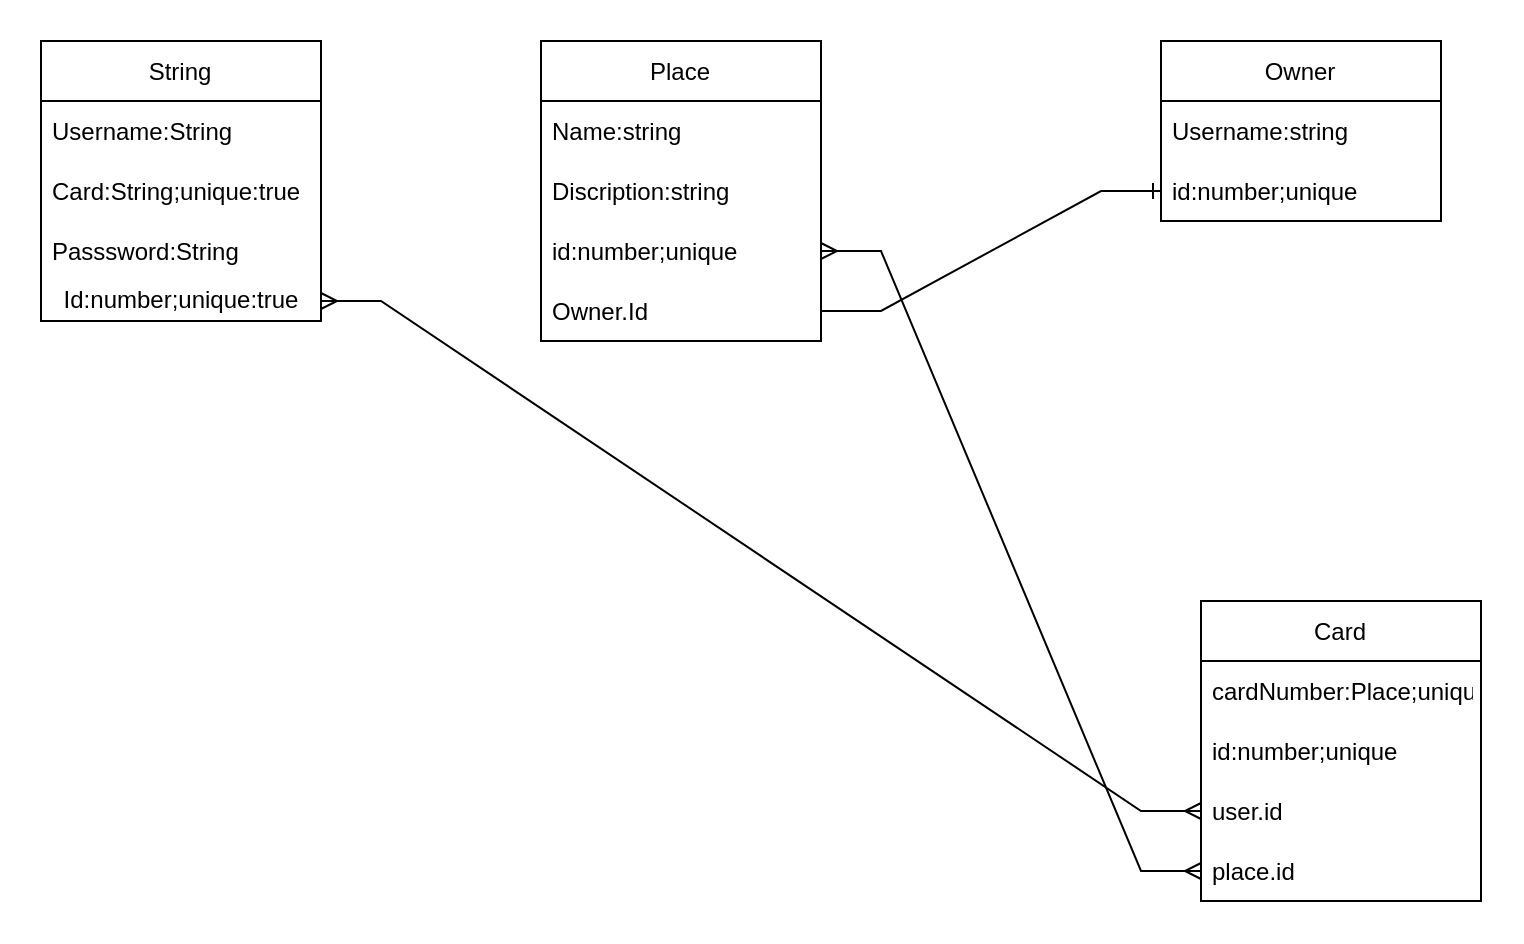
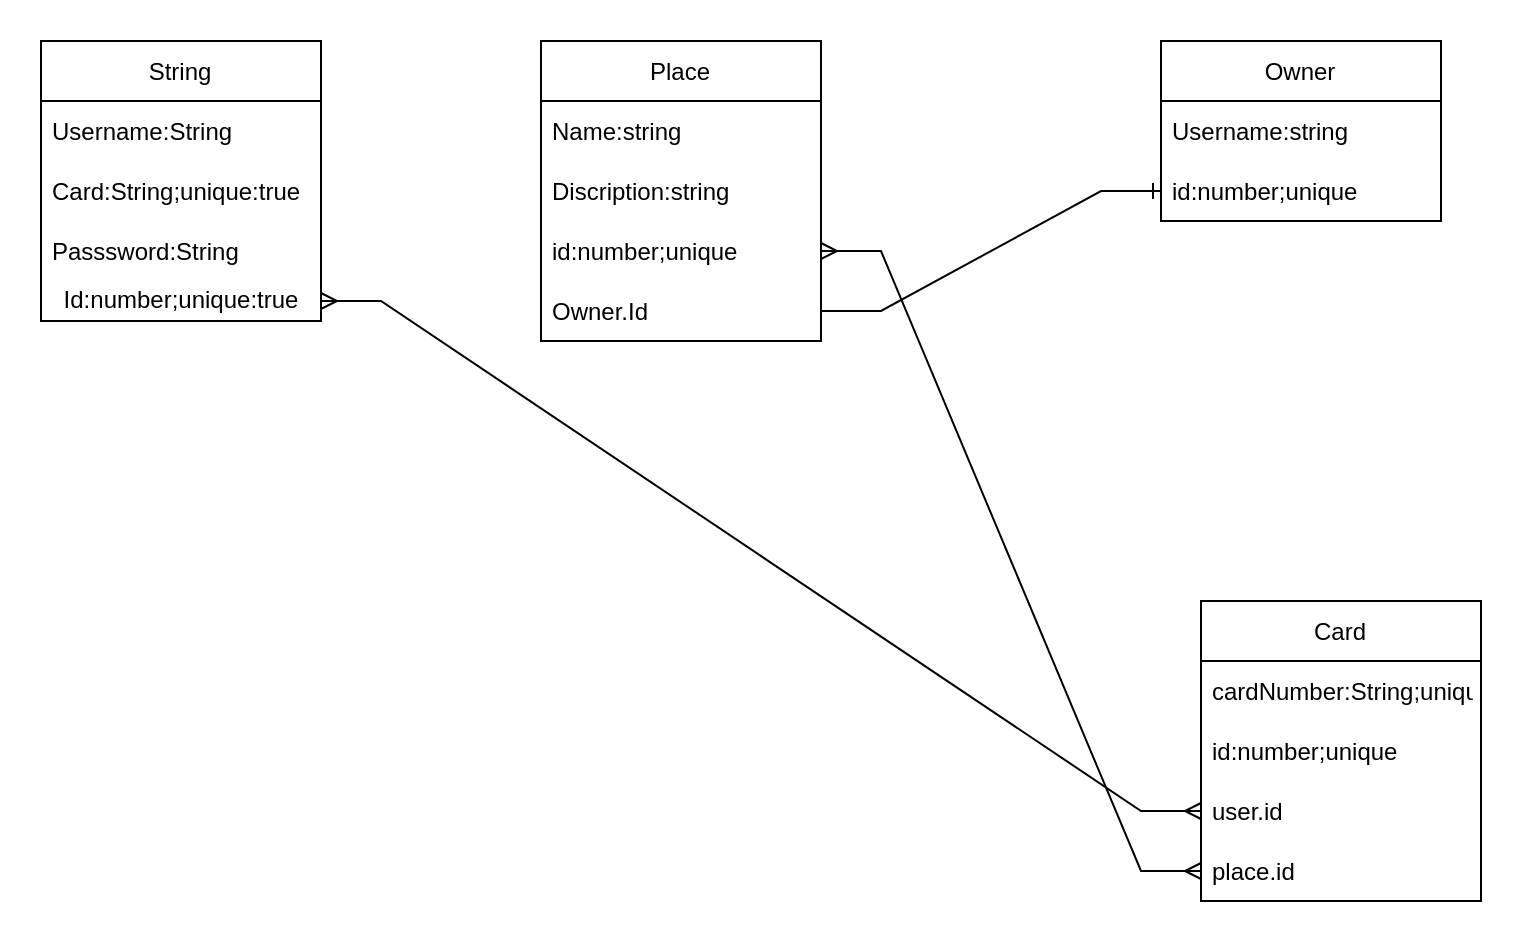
node "cardNumber:Place;unique": label "cardNumber:Place;unique" -> "cardNumber:String;unique"
